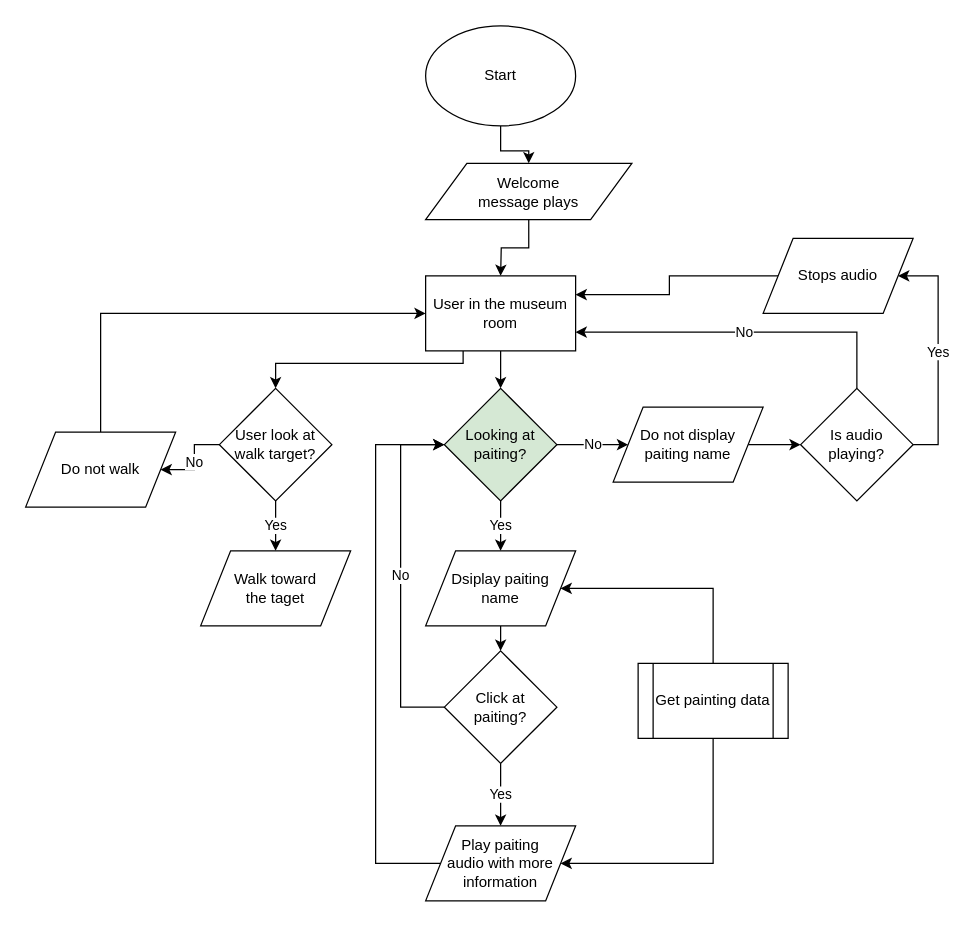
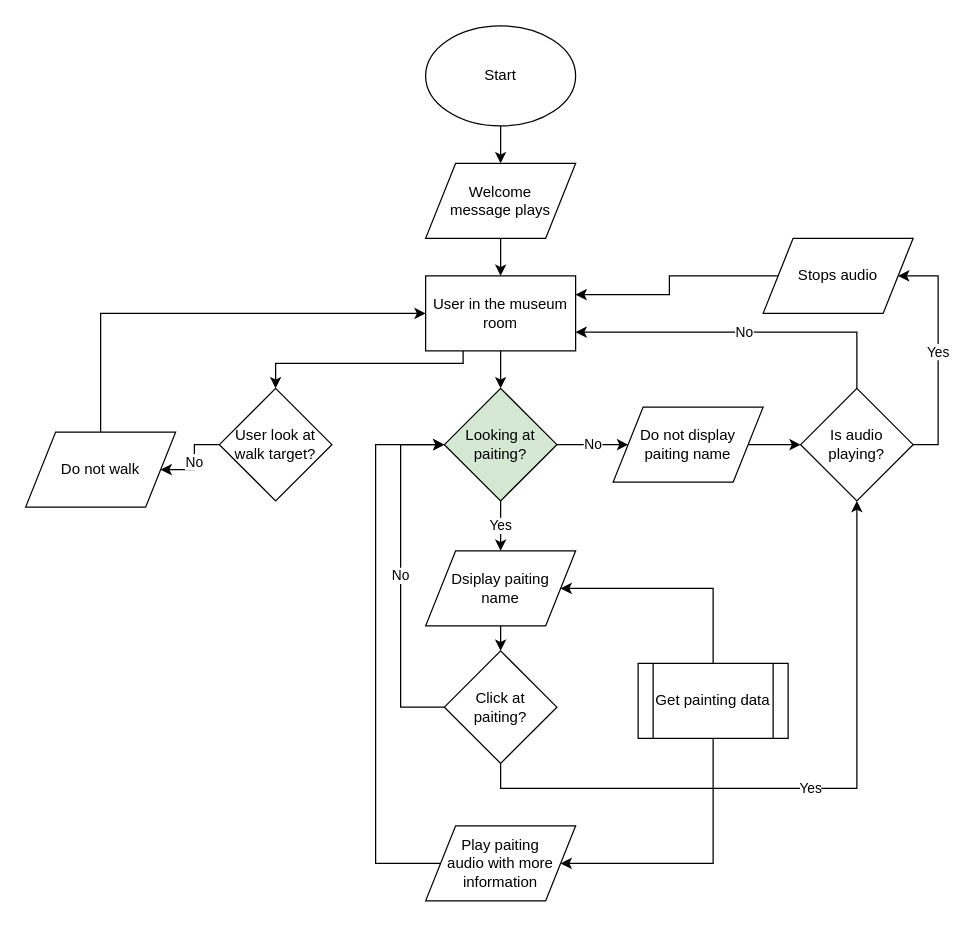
node "Welcome message plays": size 206x56 -> 150x75
edge "User look at walk target?" -> "Walk toward the taget": removed, label "Yes"
node "Walk toward the taget": removed
edge "Click at paiting?" -> "Play paiting audio with more information": now "Click at paiting?" -> "Is audio playing?"
